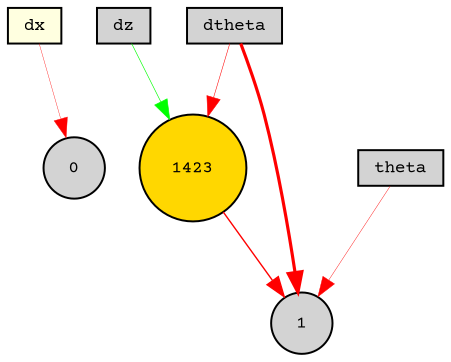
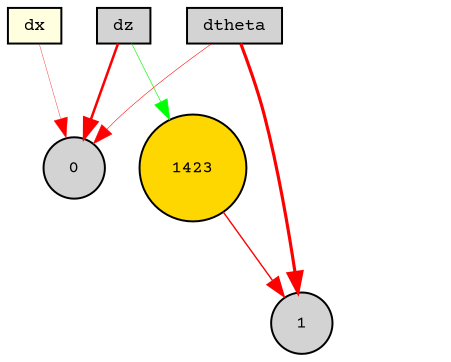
edge "dtheta" -> "1423": now "dtheta" -> "0"
edge "dz" -> "0": added
node "theta": removed
